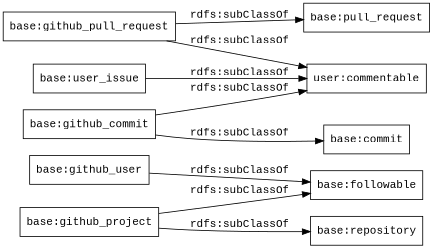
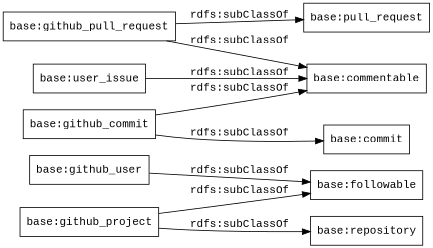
node "user:commentable": label "user:commentable" -> "base:commentable"
